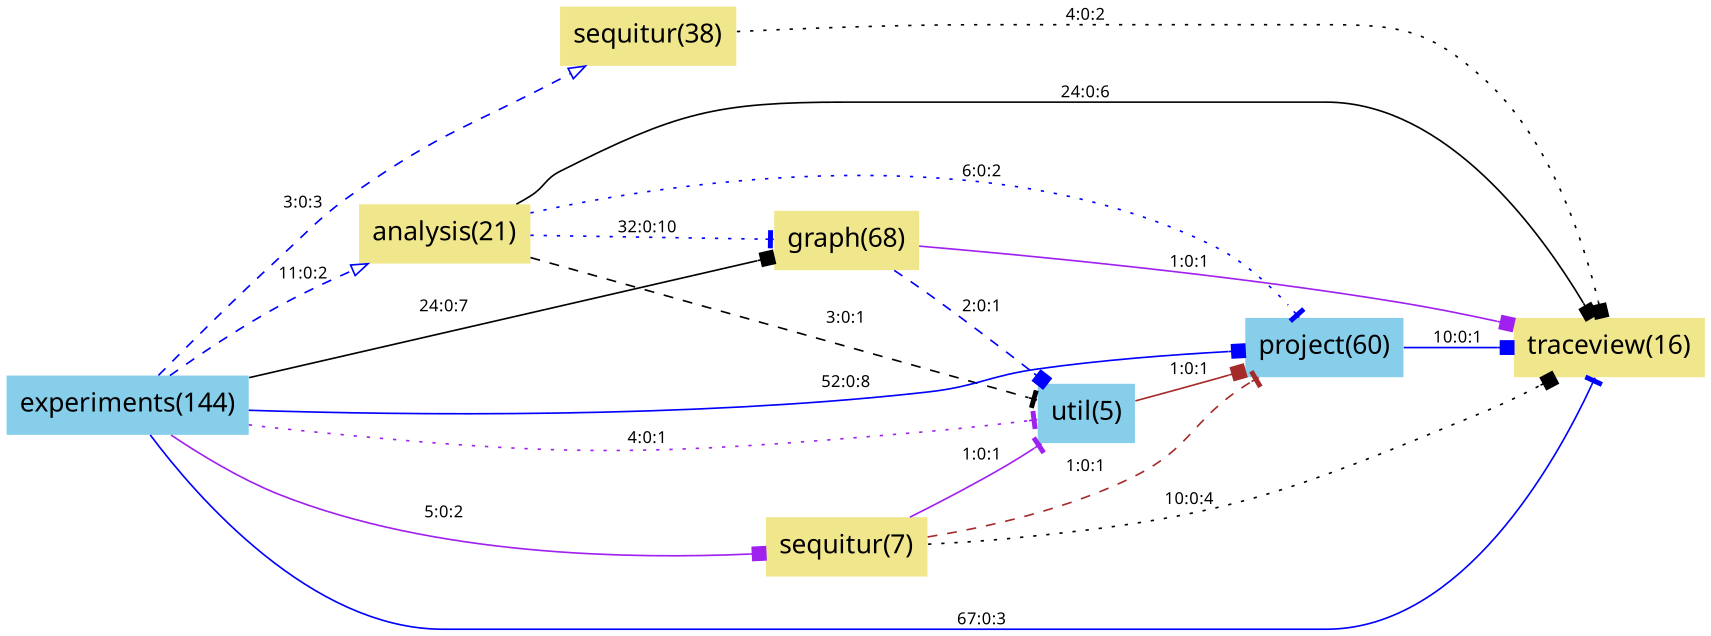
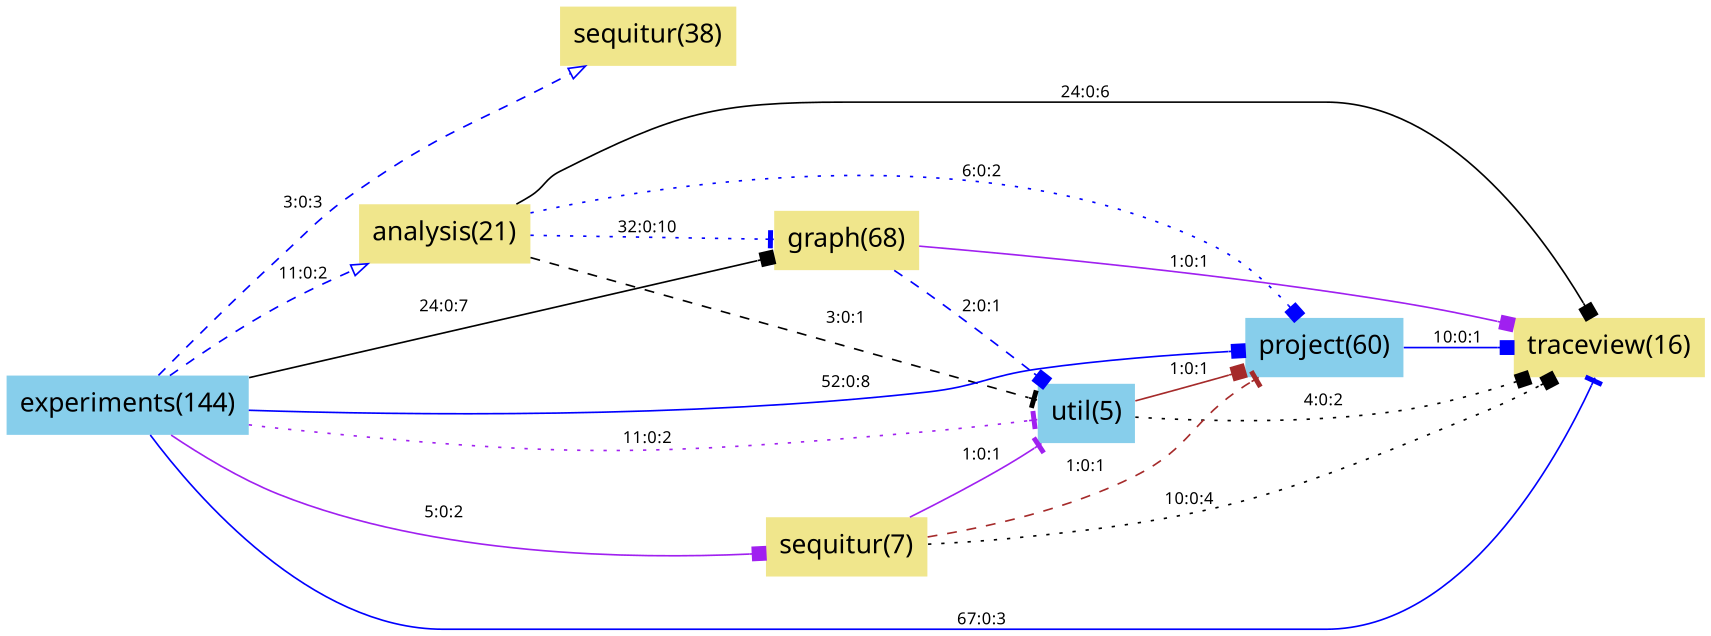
edge "sequitur(38)" -> "traceview(16)": now "util(5)" -> "traceview(16)"
edge "analysis(21)" -> "project(60)": arrowhead tee -> box
edge "experiments(144)" -> "util(5)": label "4:0:1" -> "11:0:2"
